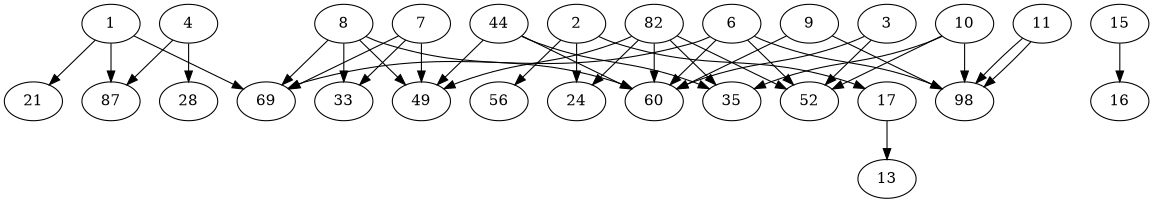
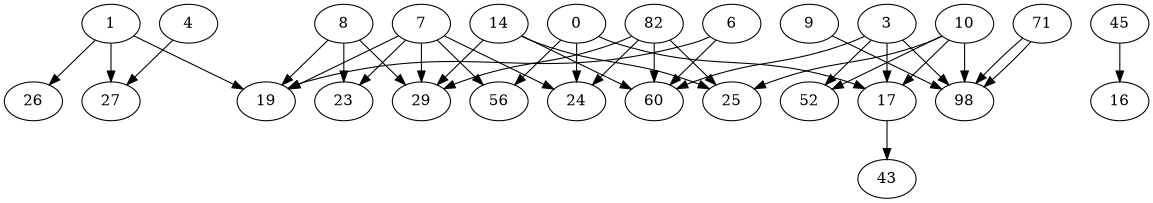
node "44": label "44" -> "14"
node "2": label "2" -> "0"
node "11": label "11" -> "71"
node "15": label "15" -> "45"
edge "82" -> "52": removed
edge "8" -> "60": removed
edge "7" -> "56": added
edge "7" -> "24": added
edge "9" -> "60": removed
edge "6" -> "52": removed
edge "3" -> "17": added
edge "10" -> "17": added
edge "6" -> "98": now "3" -> "98"
node "21": label "21" -> "26"
node "87": label "87" -> "27"
node "28": removed
node "69": label "69" -> "19"
node "33": label "33" -> "23"
node "49": label "49" -> "29"
node "35": label "35" -> "25"
node "13": label "13" -> "43"
